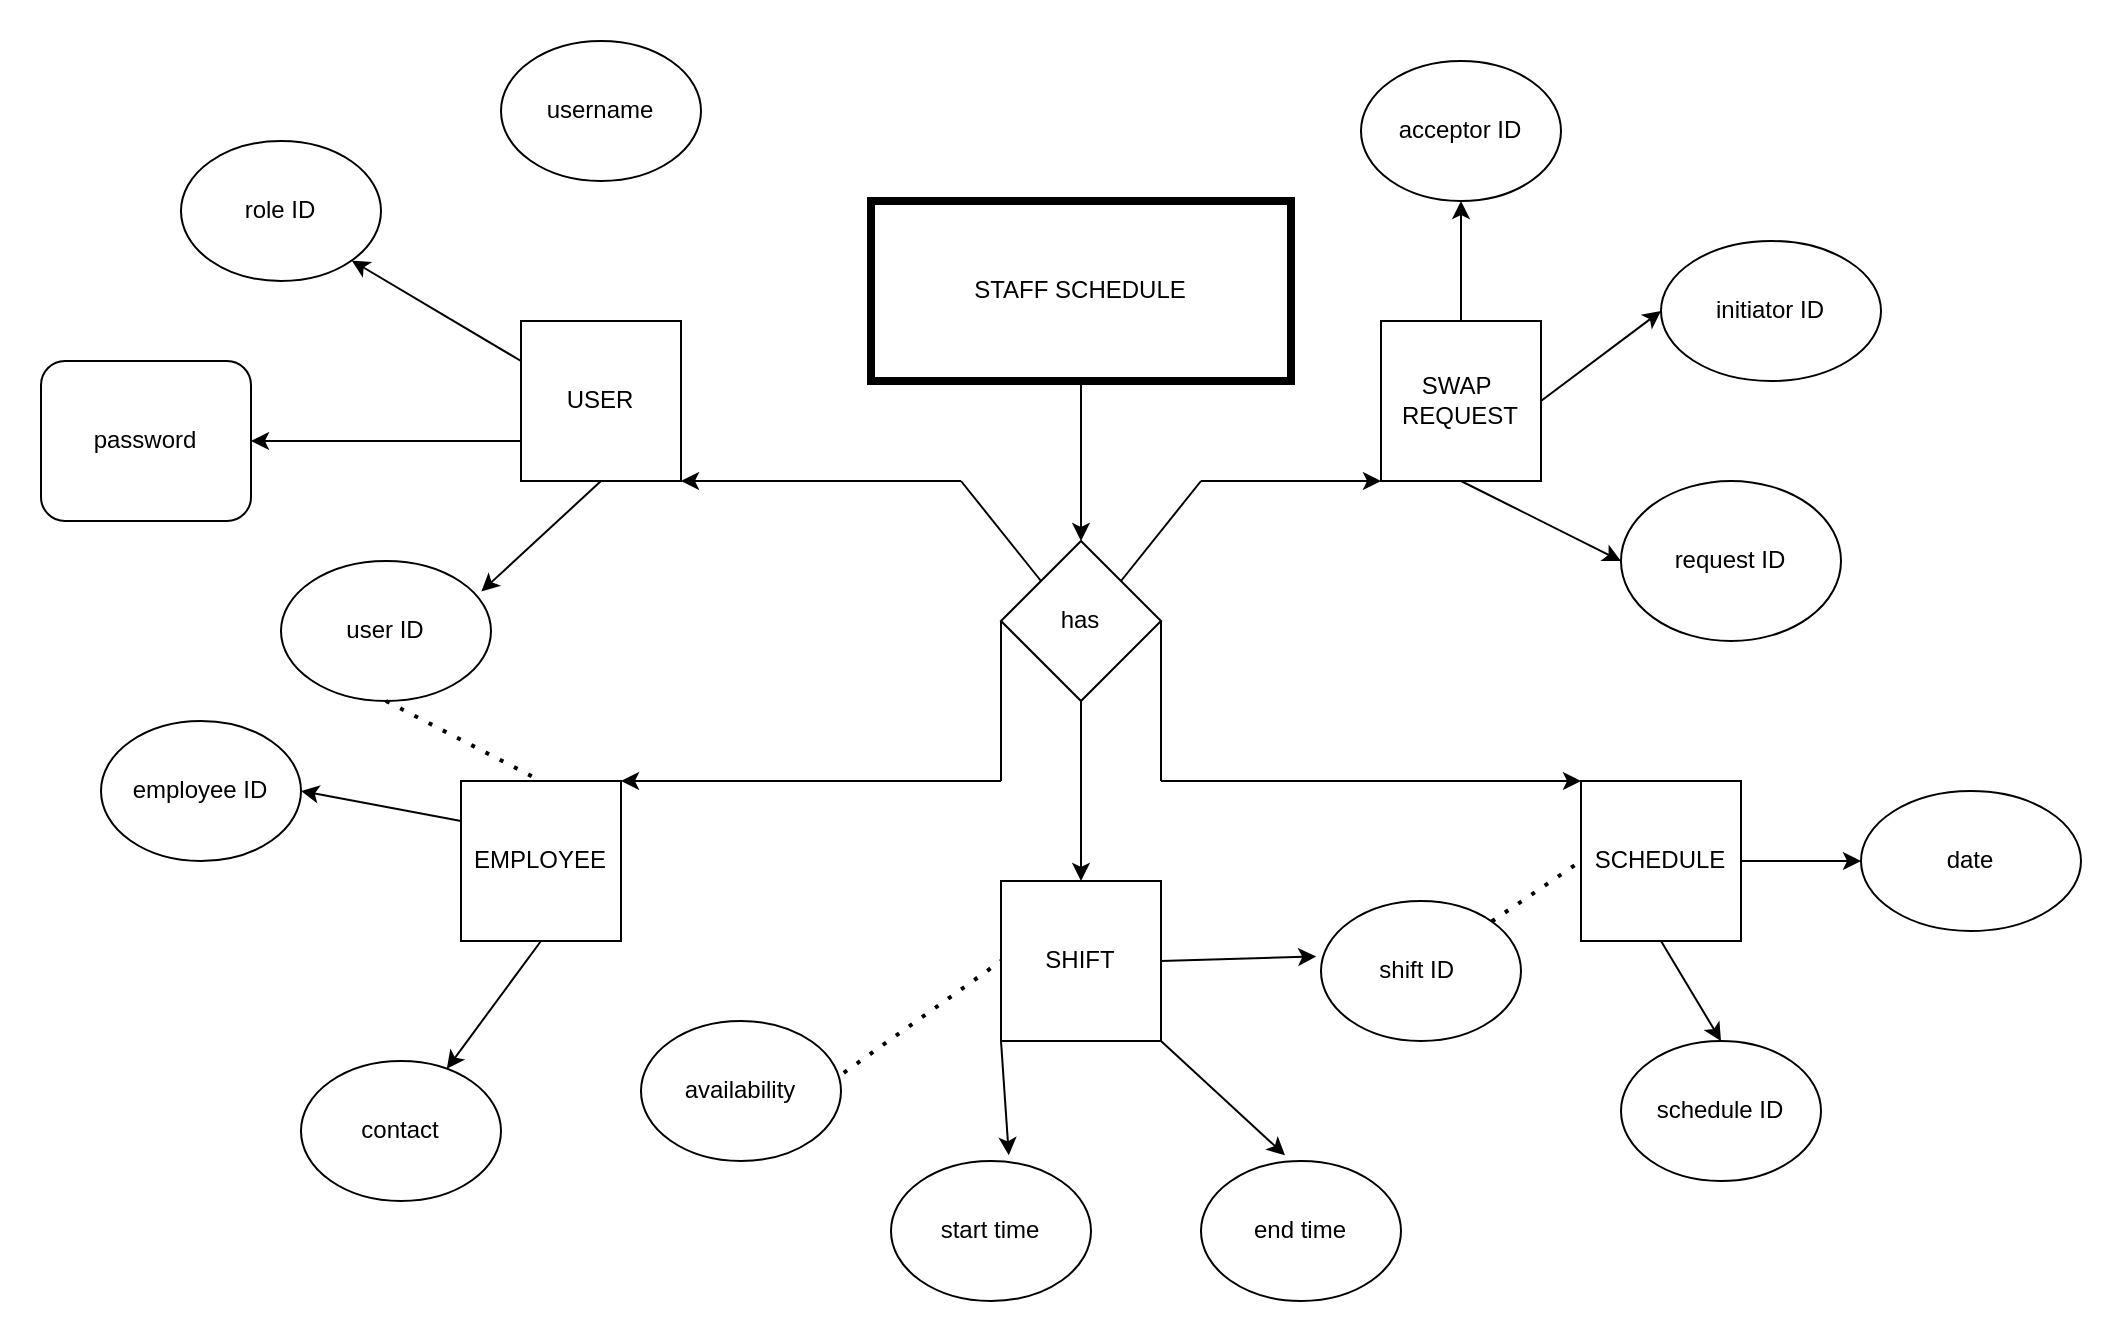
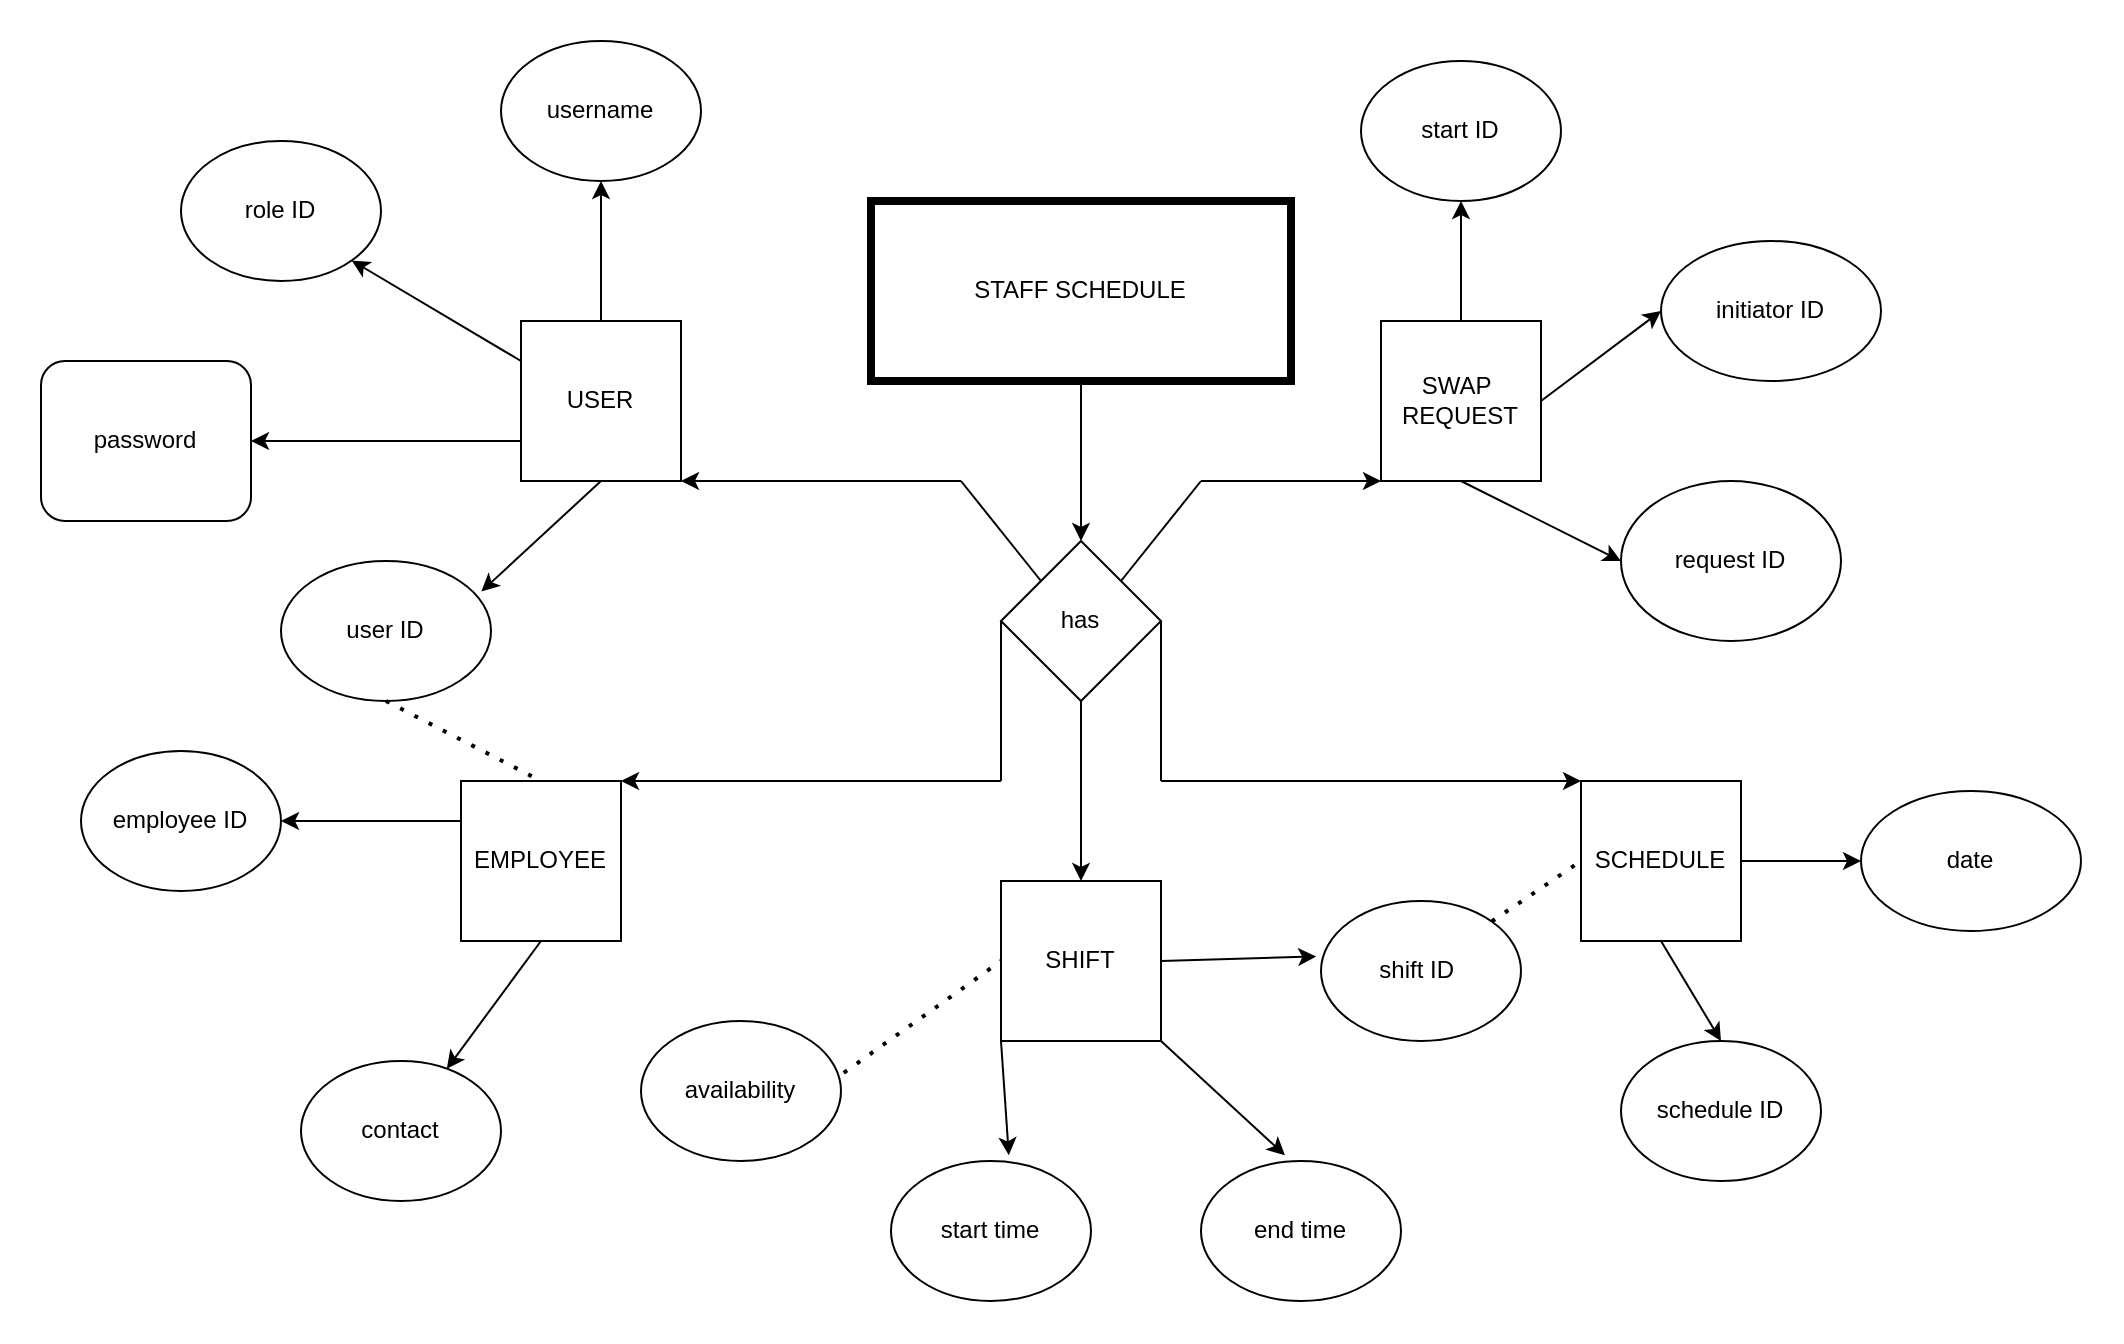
node "acceptor ID": label "acceptor ID" -> "start ID"
edge "USER" -> "username": added
node "employee ID": moved (201, 791) -> (181, 821)
